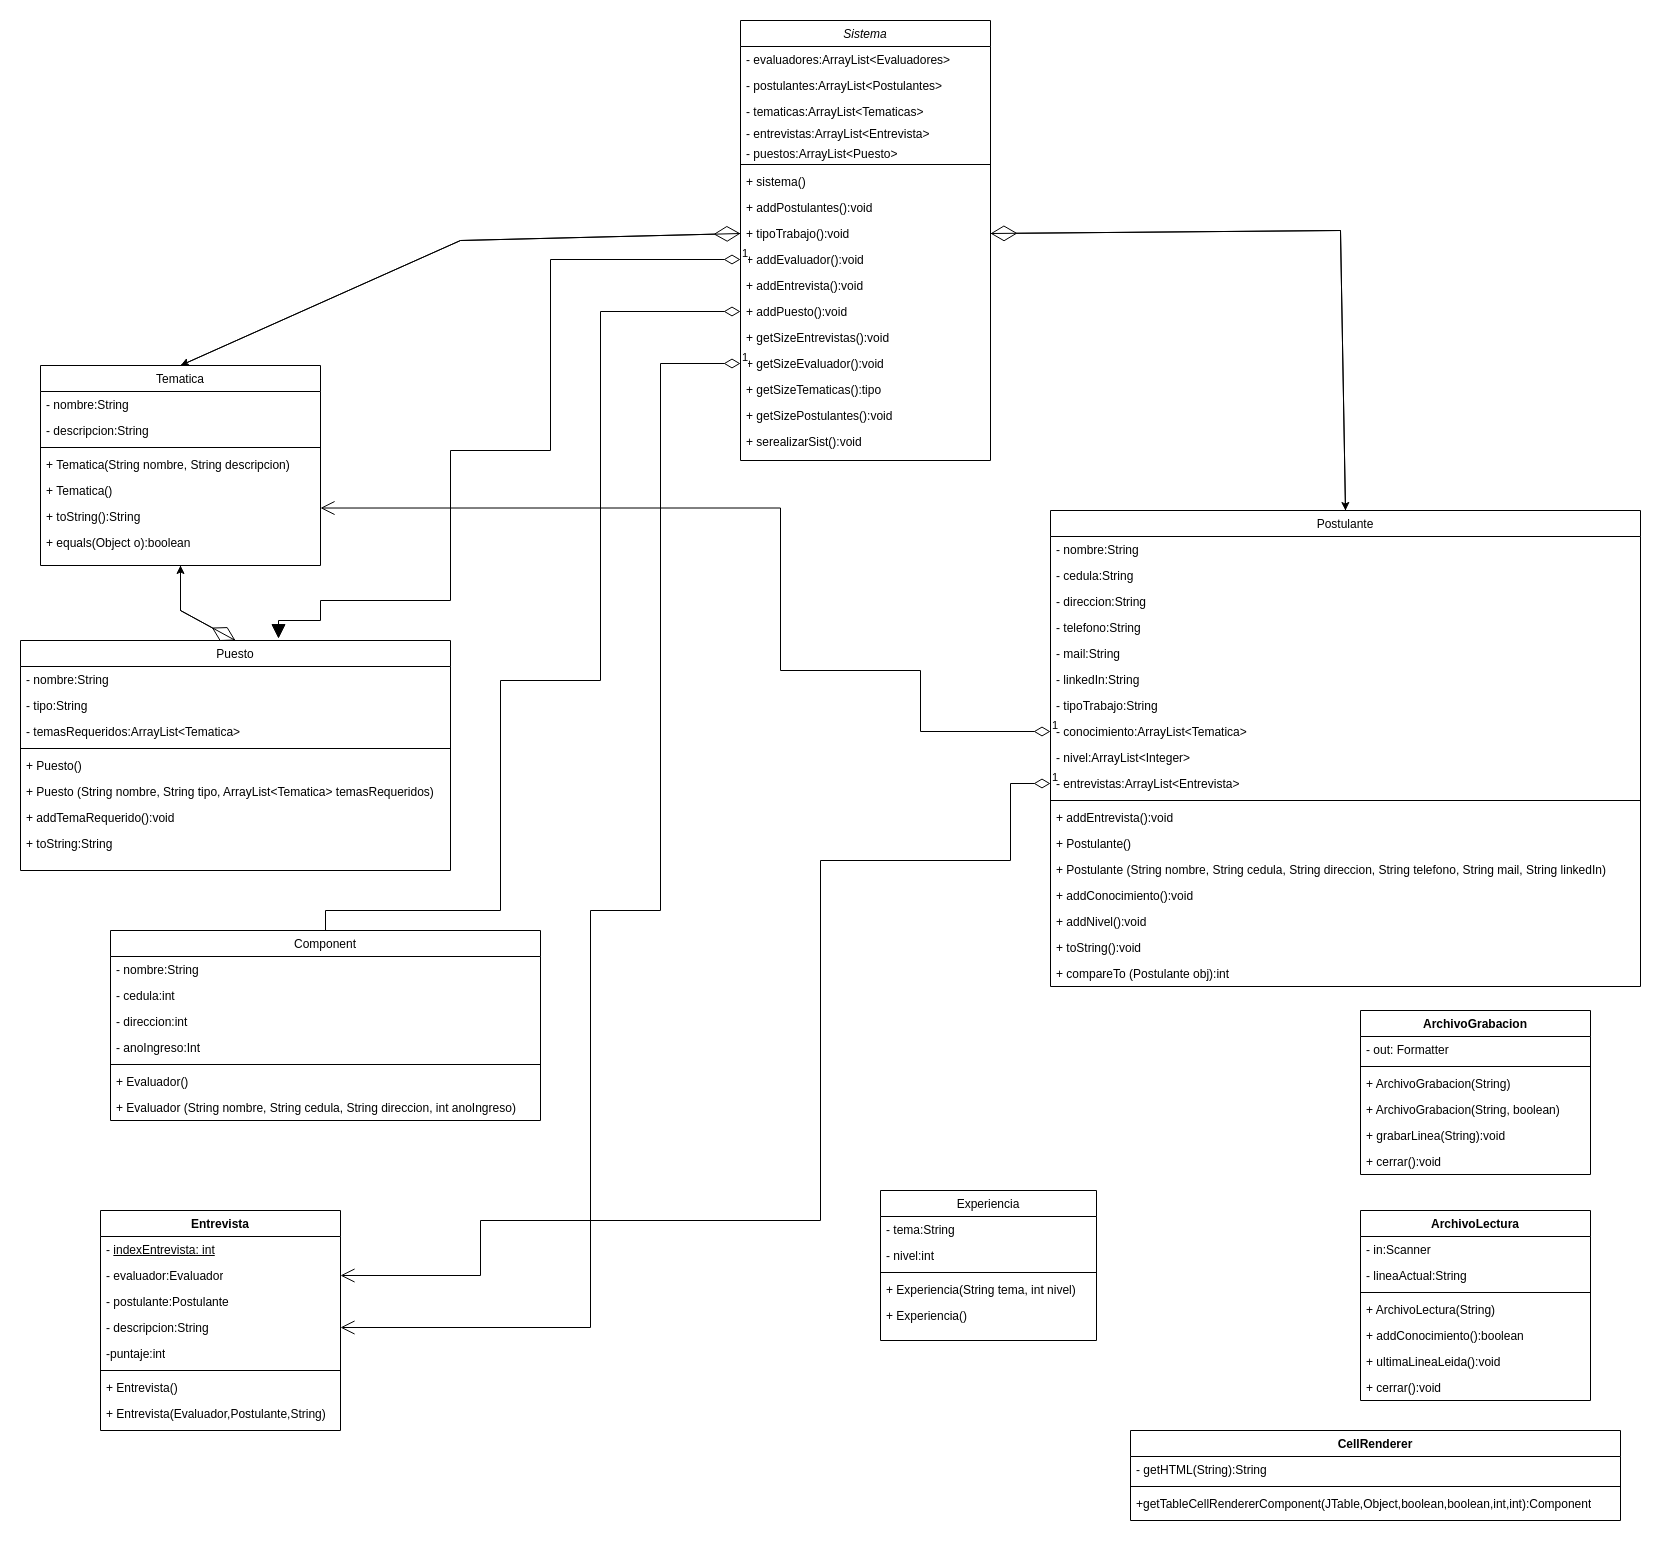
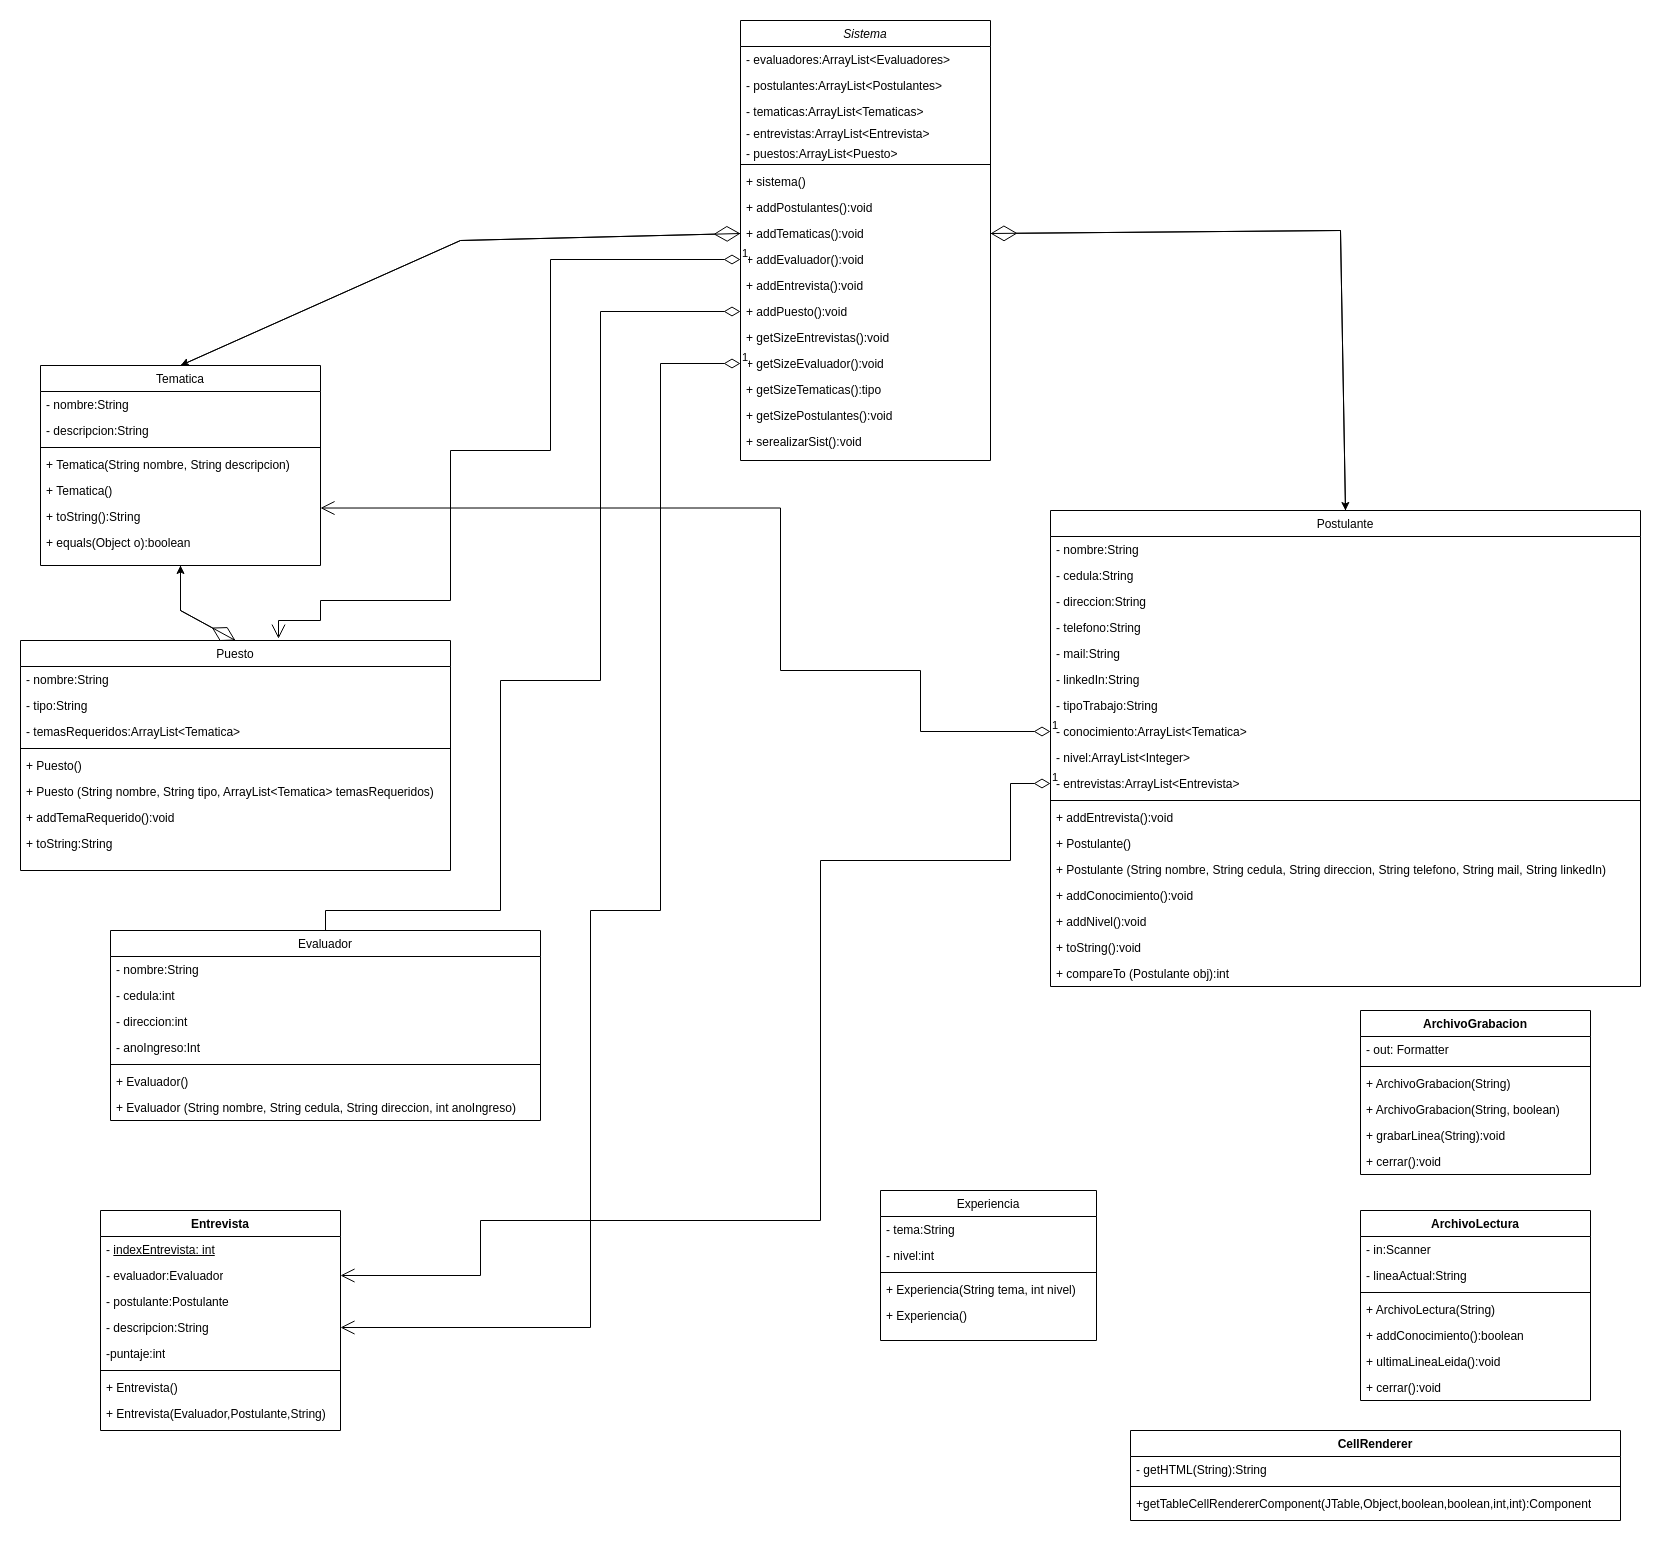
node "+ tipoTrabajo():void": label "+ tipoTrabajo():void" -> "+ addTematicas():void"
edge "+ addEvaluador():void" -- "Puesto": arrowhead block -> open
node "Component": label "Component" -> "Evaluador"
